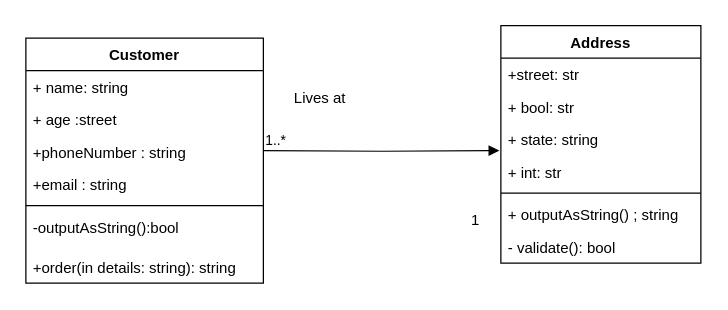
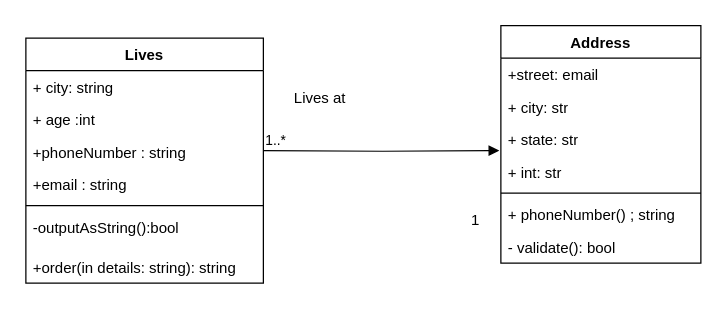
node "Customer": label "Customer" -> "Lives"
node "+street: str": label "+street: str" -> "+street: email"
node "+ name: string": label "+ name: string" -> "+ city: string"
node "+ bool: str": label "+ bool: str" -> "+ city: str"
node "+ age :street": label "+ age :street" -> "+ age :int"
node "+ state: string": label "+ state: string" -> "+ state: str"
node "+ outputAsString() ; string": label "+ outputAsString() ; string" -> "+ phoneNumber() ; string"
